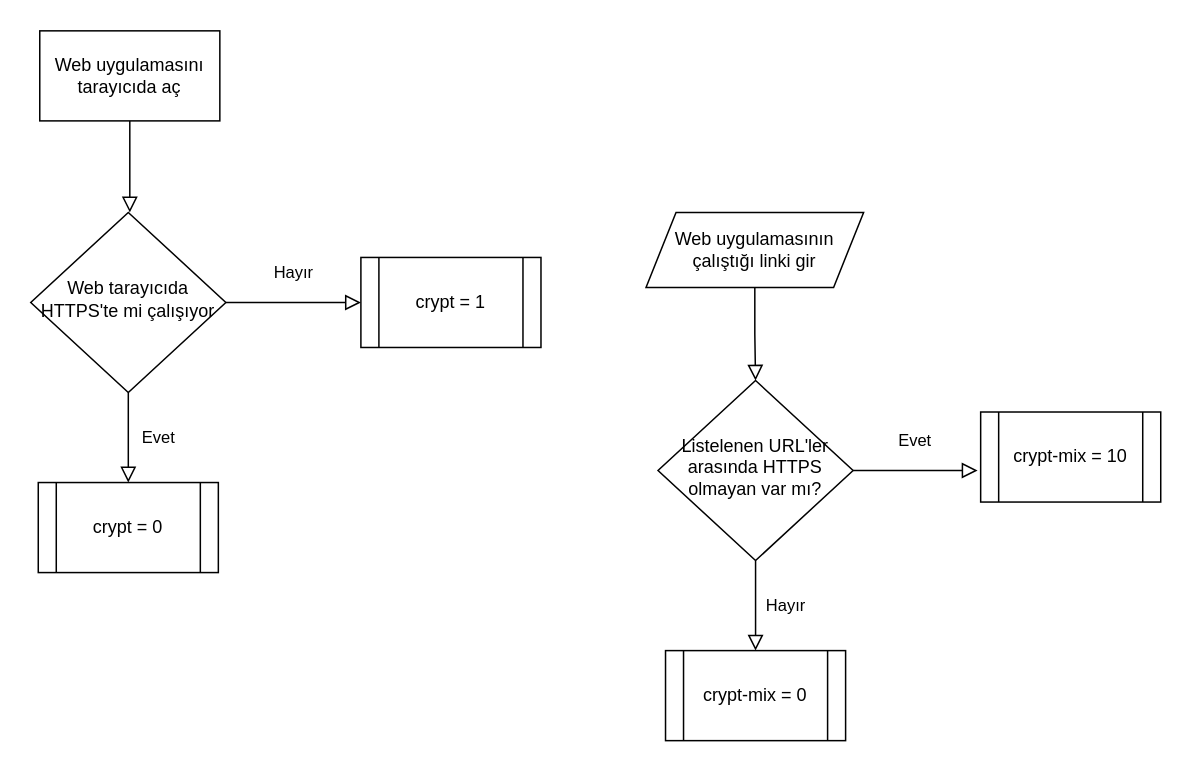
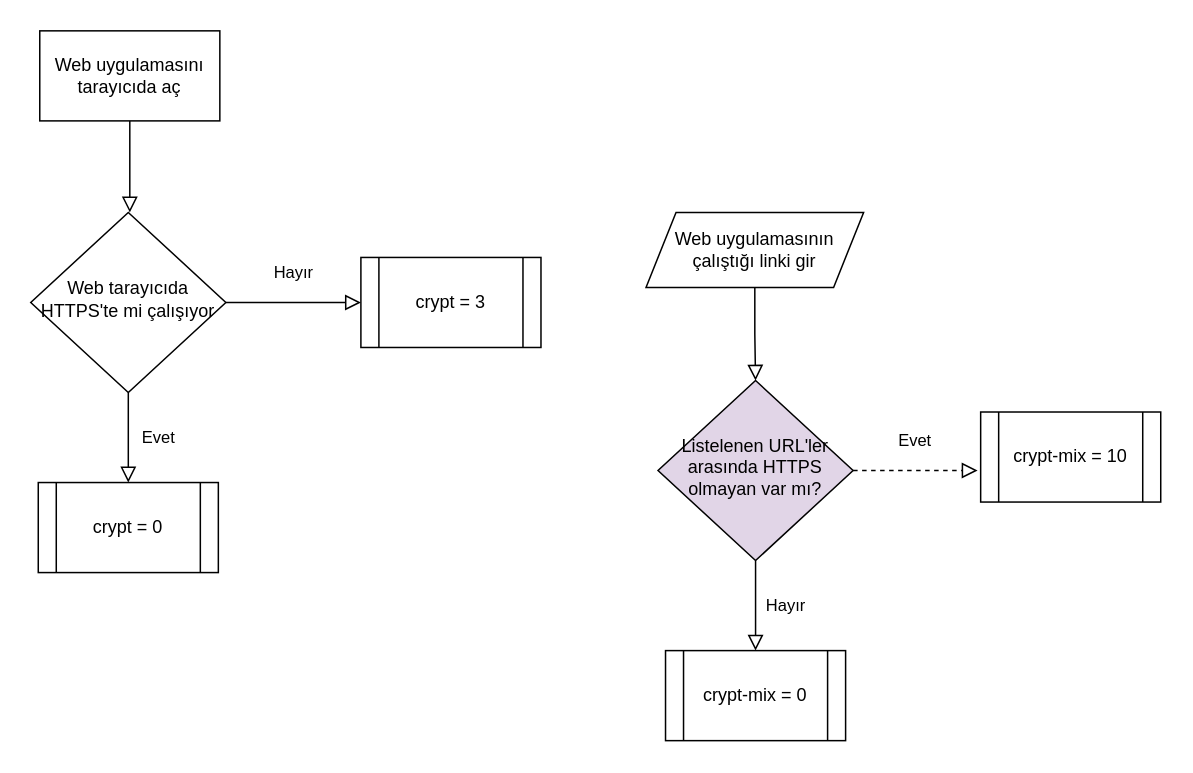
node "crypt = 1": label "crypt = 1" -> "crypt = 3"
node "Listelenen URL'ler arasında HTTPS olmayan var mı?": fillcolor #ffffff -> #e1d5e7
edge "Listelenen URL'ler arasında HTTPS olmayan var mı?" -> "crypt-mix = 10": style solid -> dashed
